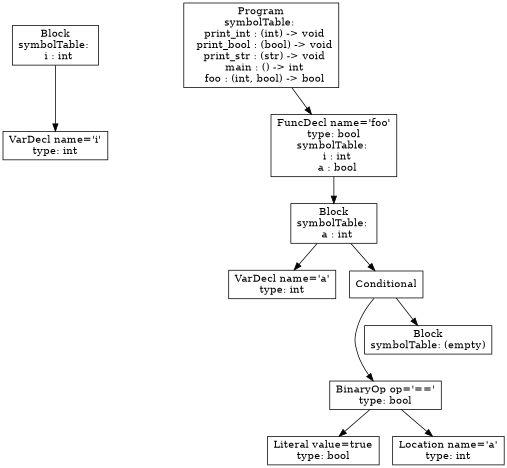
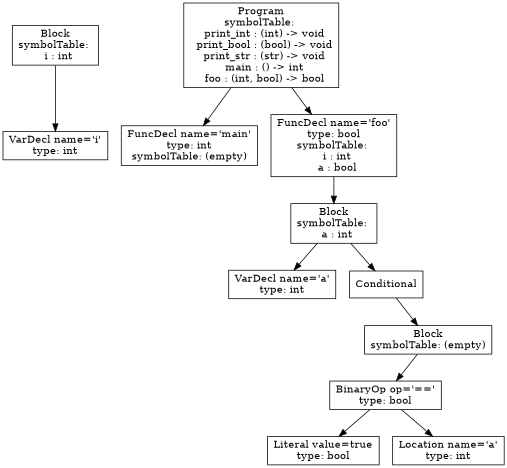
node "FuncDecl name='main' type: int symbolTable: (empty)": added
edge "Conditional" -> "BinaryOp op='==' type: bool": now "Block symbolTable: (empty)" -> "BinaryOp op='==' type: bool"
